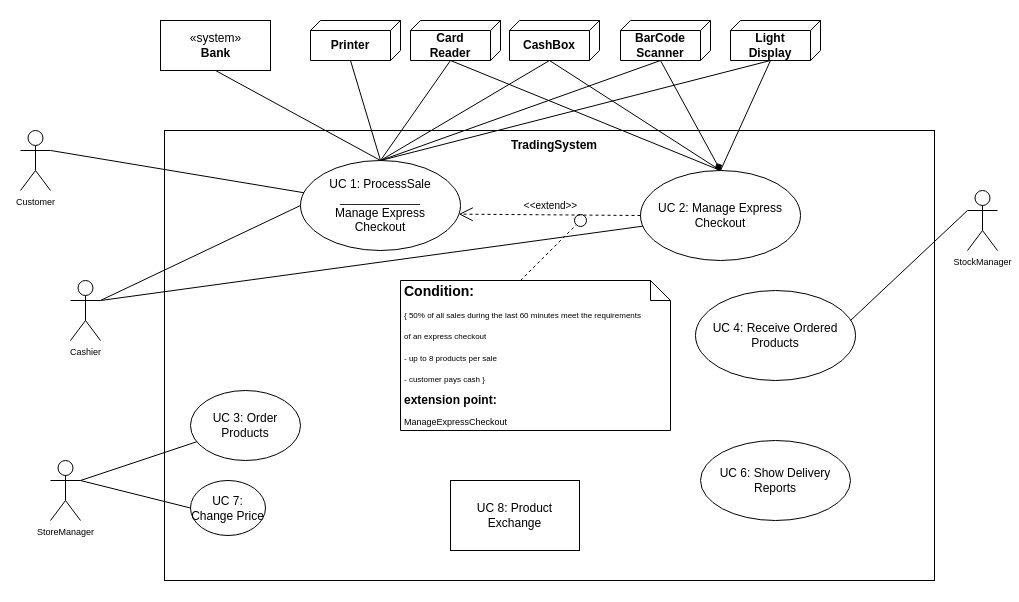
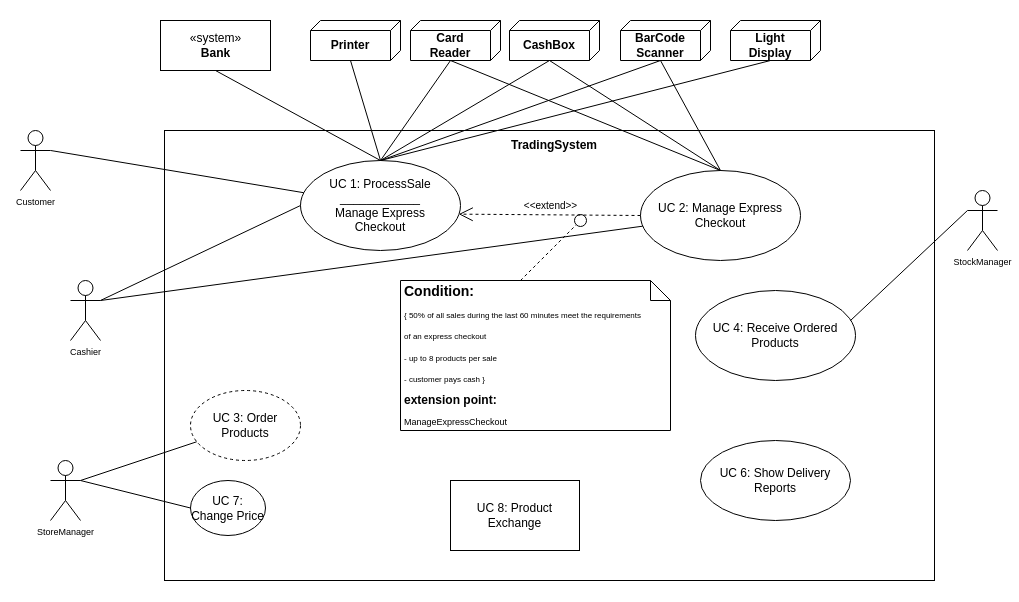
edge "Light Display" -- "UC 2: Manage Express Checkout": removed
edge "BarCode Scanner" -> "UC 2: Manage Express Checkout": arrowhead diamond -> none
node "UC 3: Order Products": style solid -> dashed
